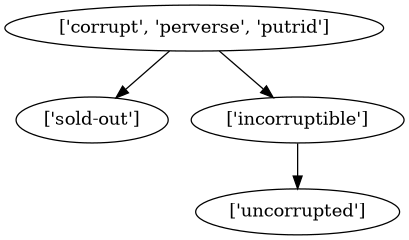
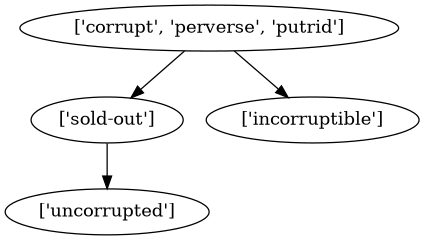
edge "['incorruptible']" -> "['uncorrupted']": now "['sold-out']" -> "['uncorrupted']"
